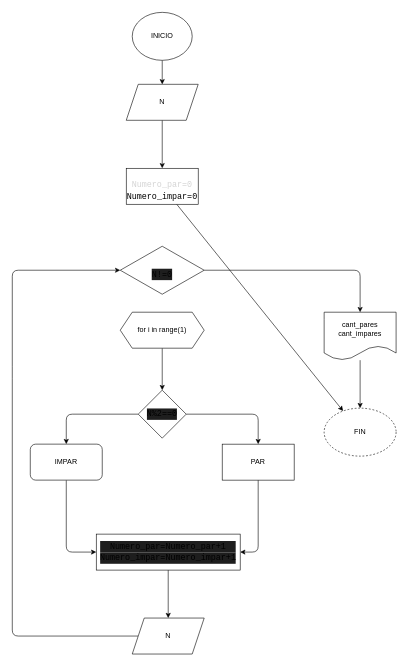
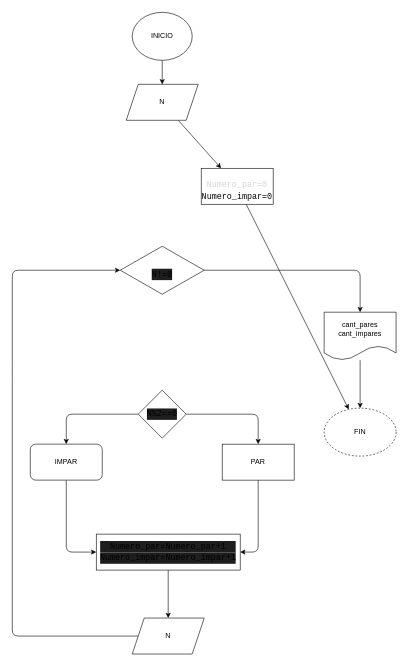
node "Numero_par=0 Numero_impar=0": moved (162, 186) -> (237, 186)
node "for i in range(1)": removed
edge "for i in range(1)" -> "N%2==0": removed
